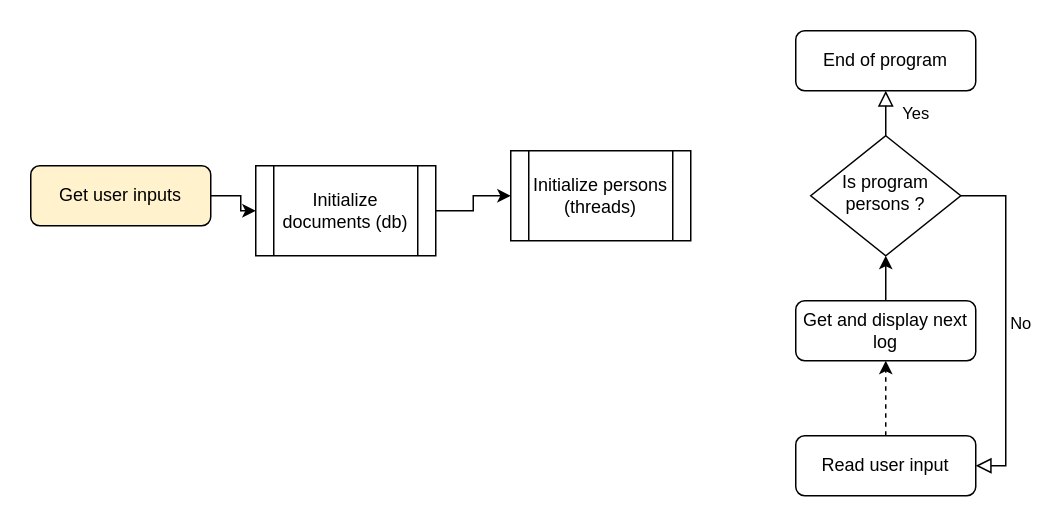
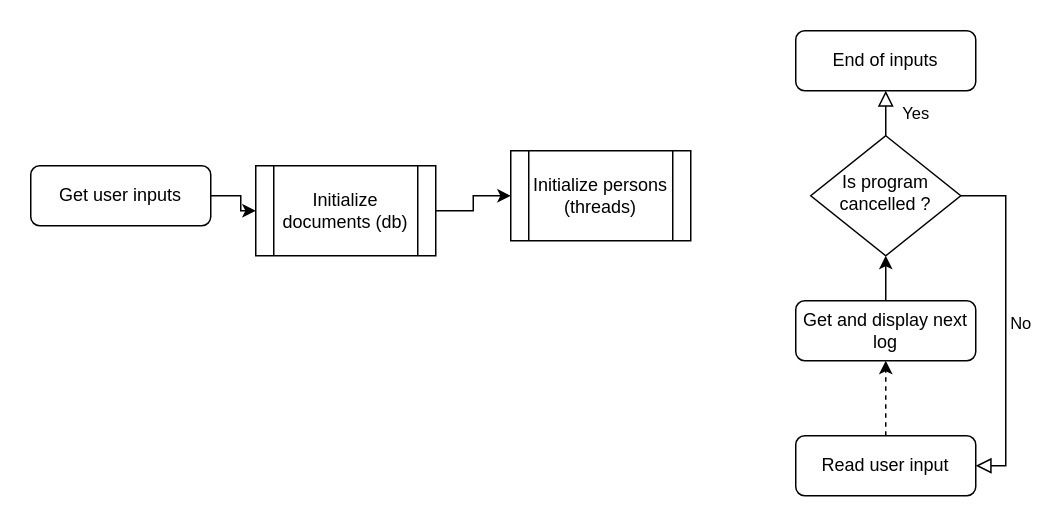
node "End of program": label "End of program" -> "End of inputs"
node "Is program persons ?": label "Is program persons ?" -> "Is program cancelled ?"
node "Get user inputs": fillcolor #fff2cc -> #ffffff
